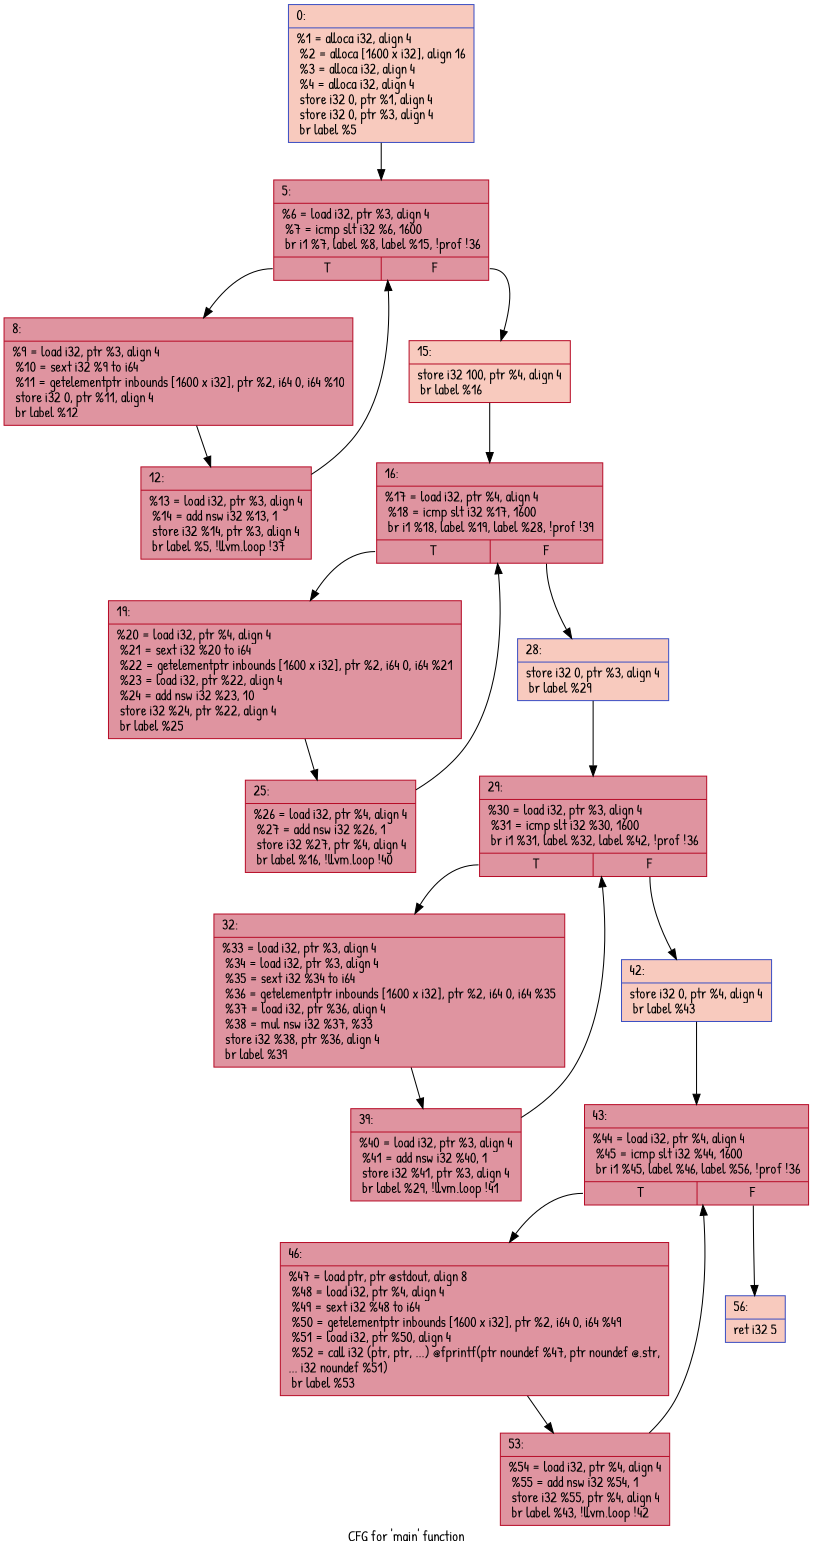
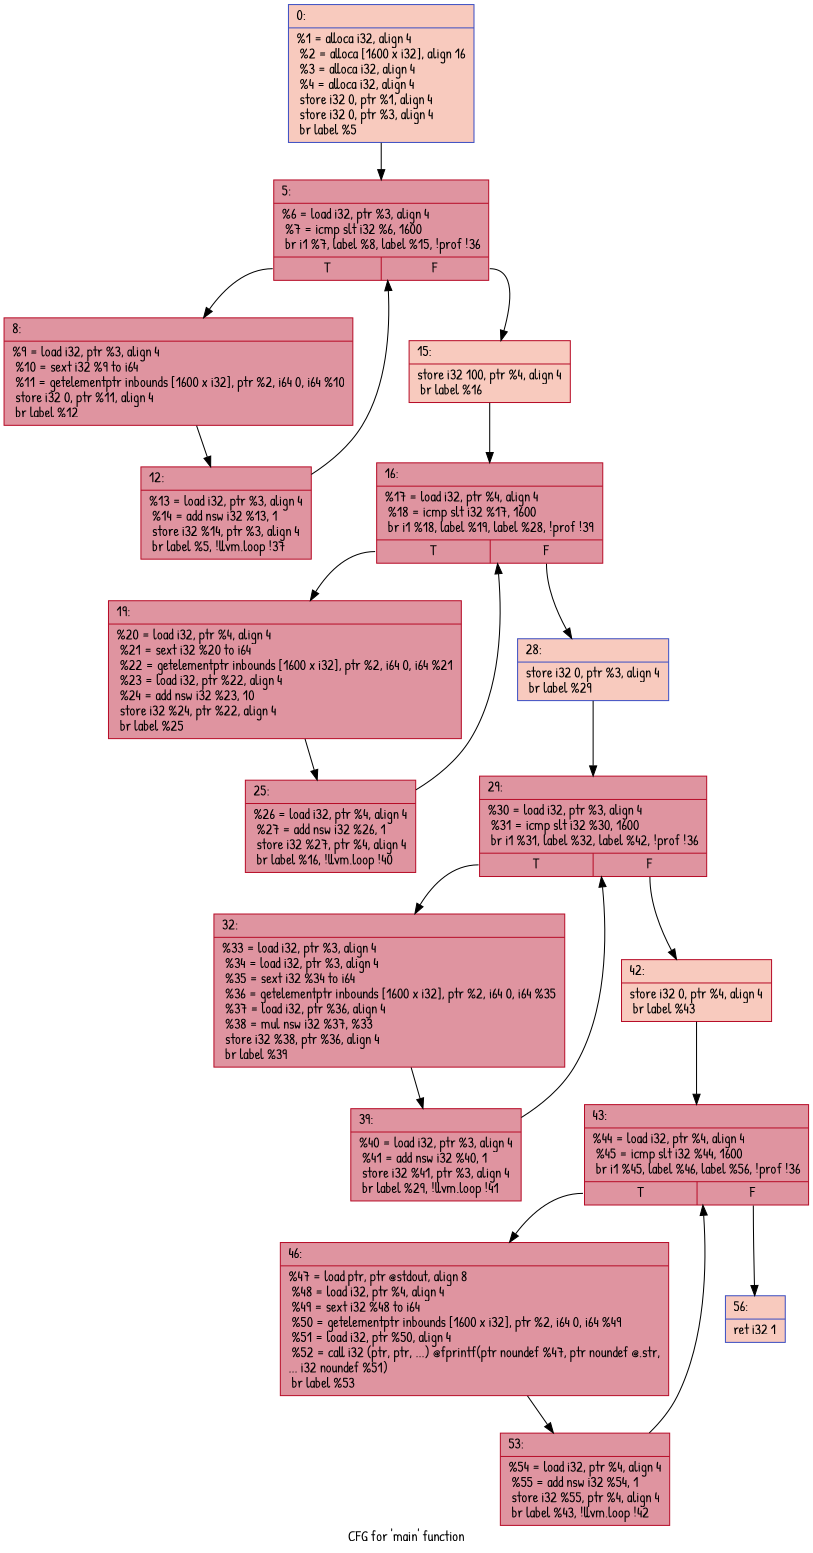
node "42:": color #3d50c3ff -> #b70d28ff
node "56:": text "ret i32 5" -> "ret i32 1"
